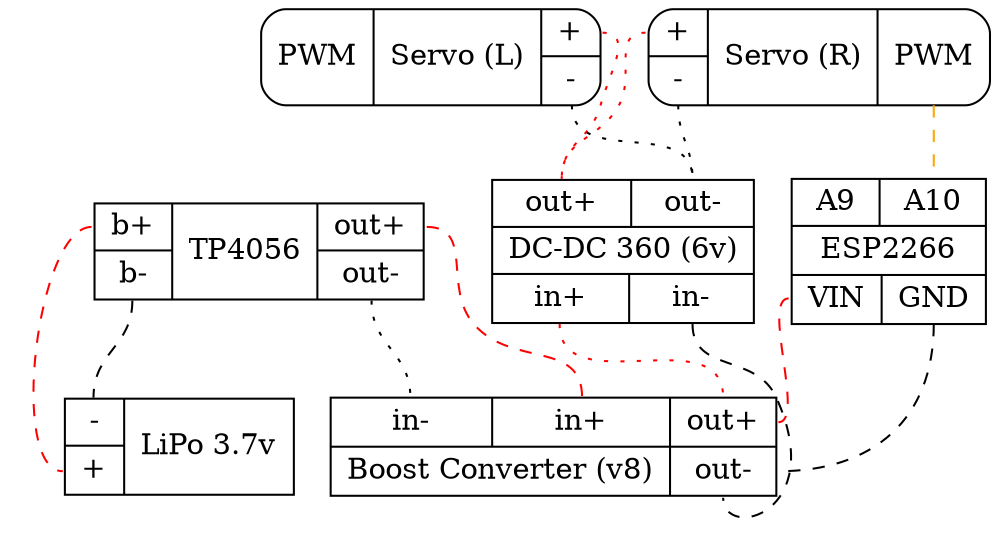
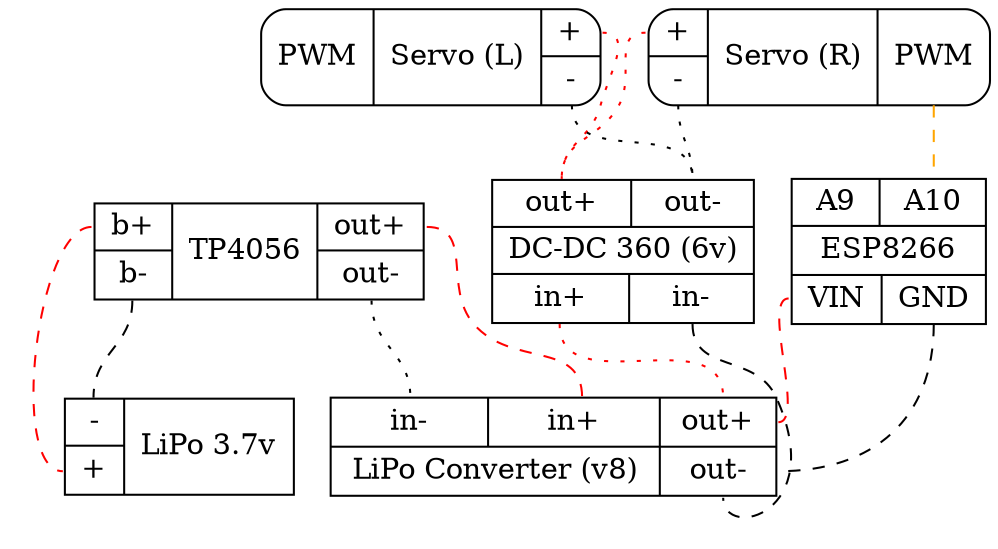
node "A9": text "ESP2266" -> "ESP8266"
node "in-": text "Boost Converter (v8)" -> "LiPo Converter (v8)"
